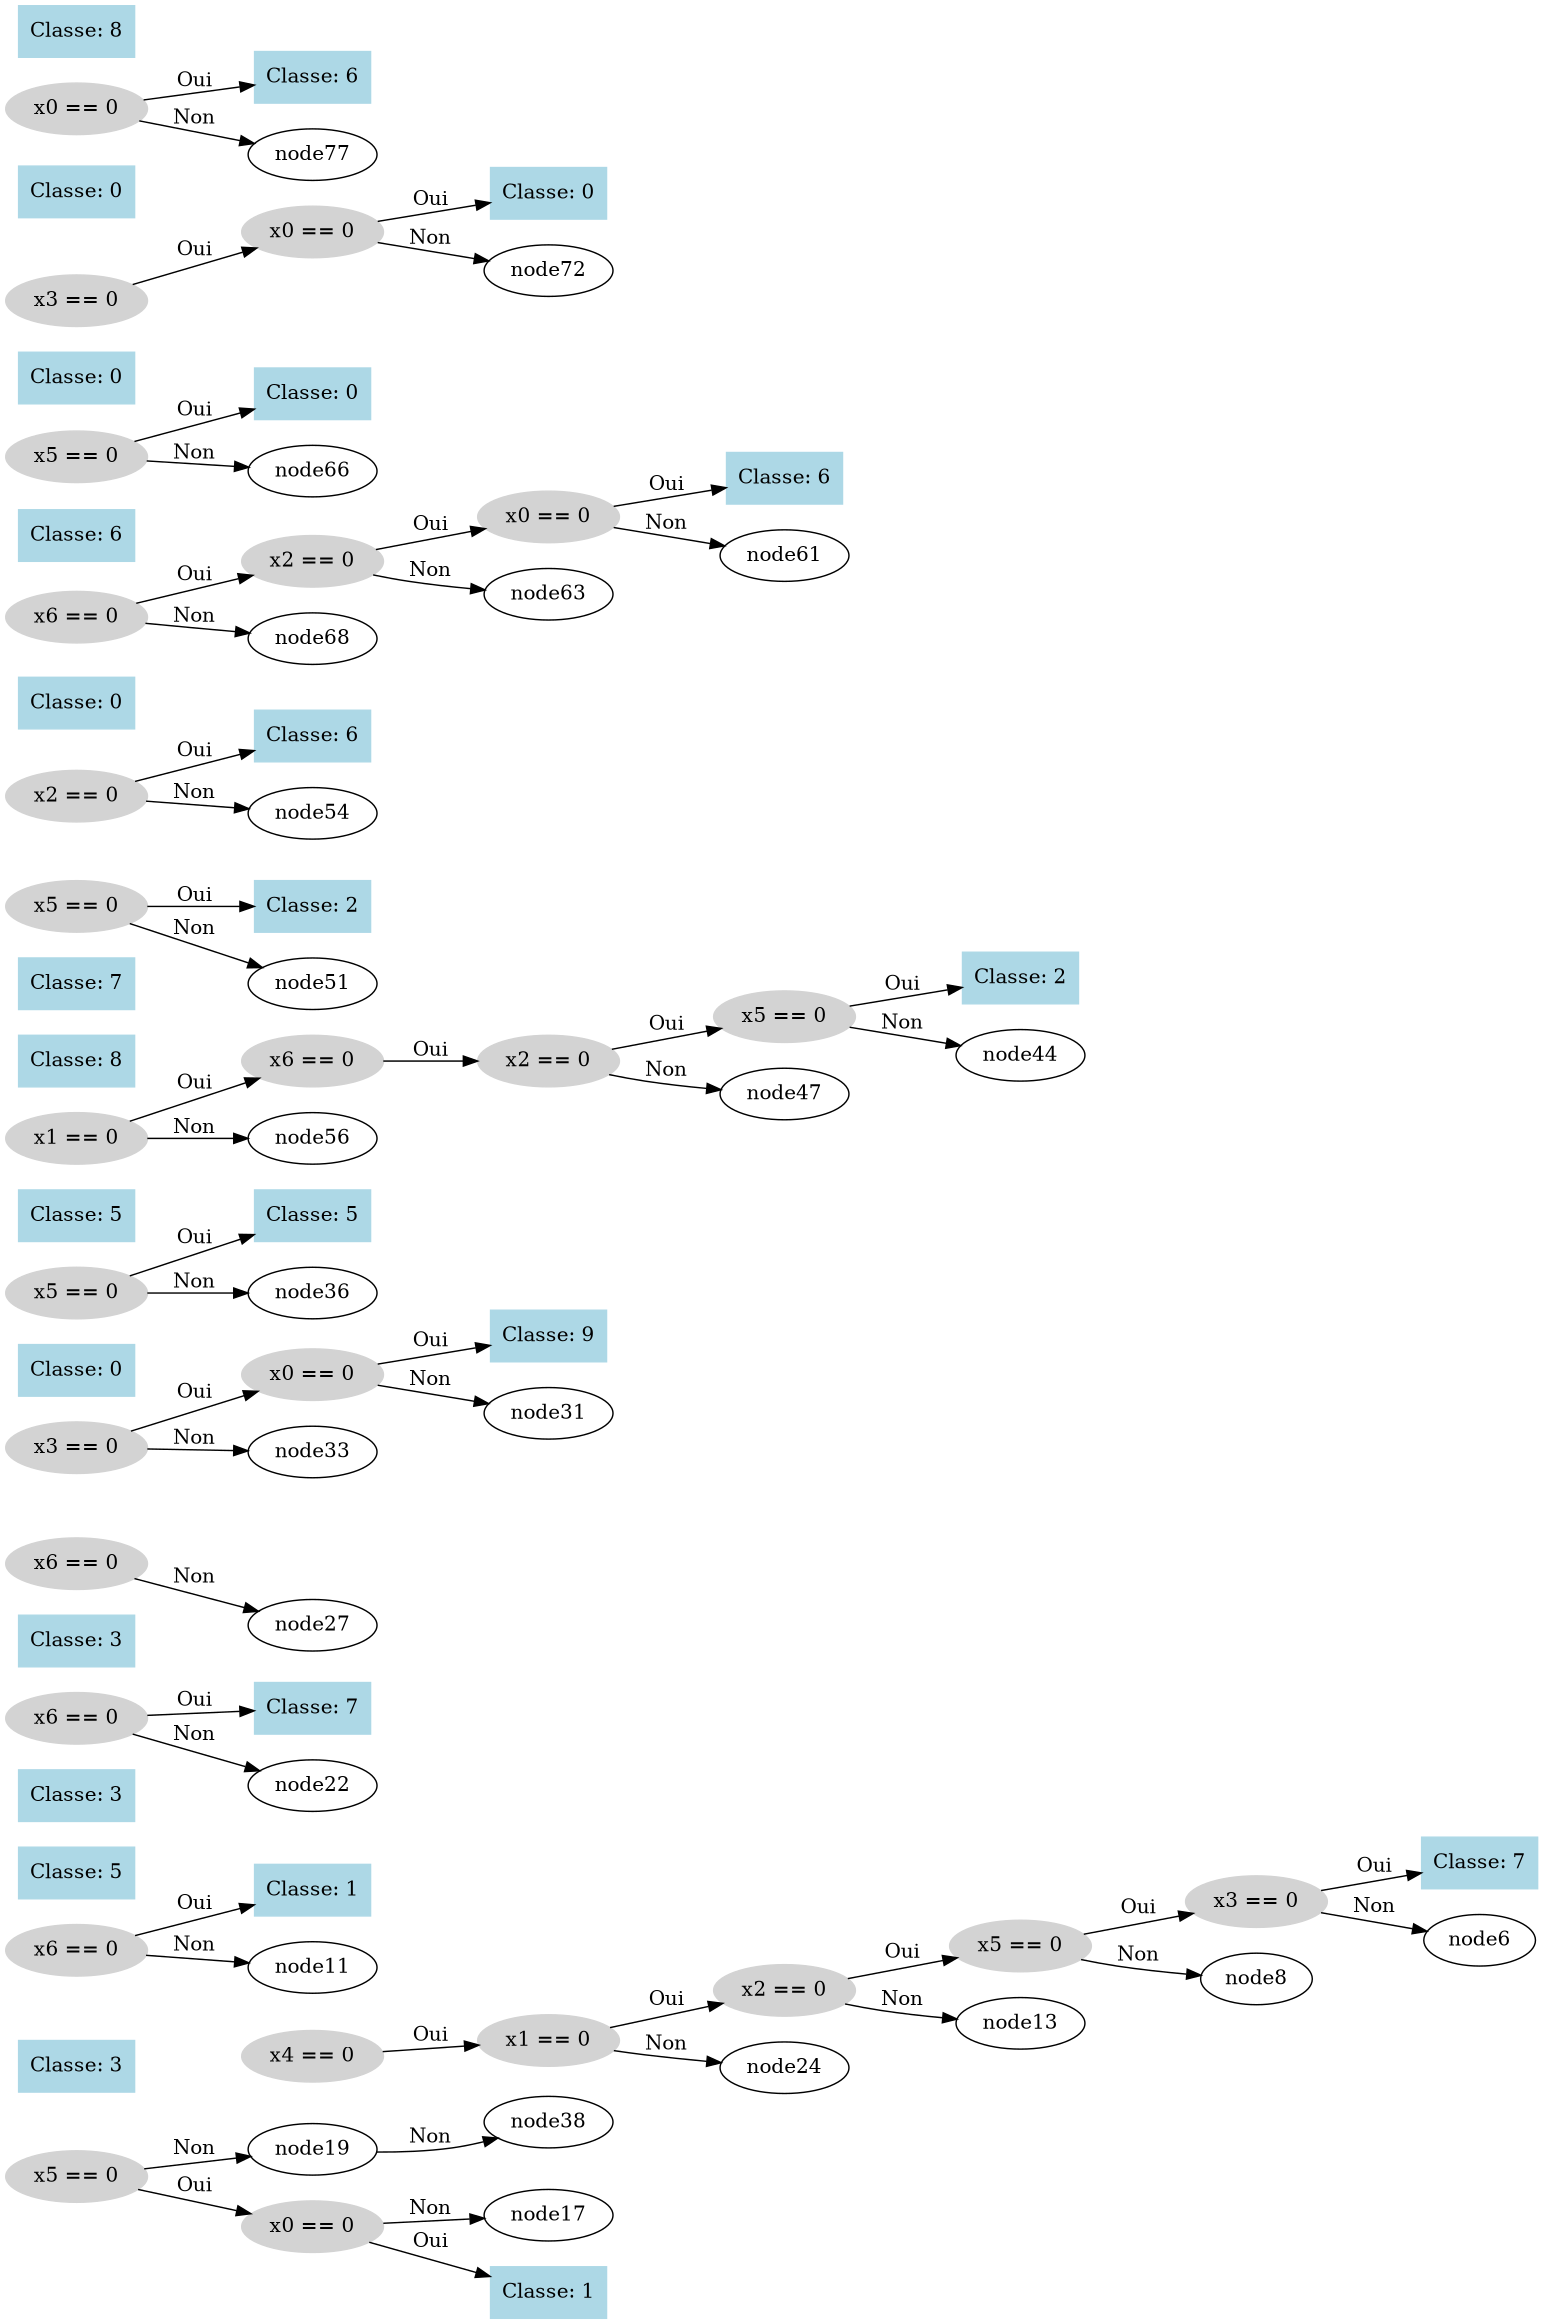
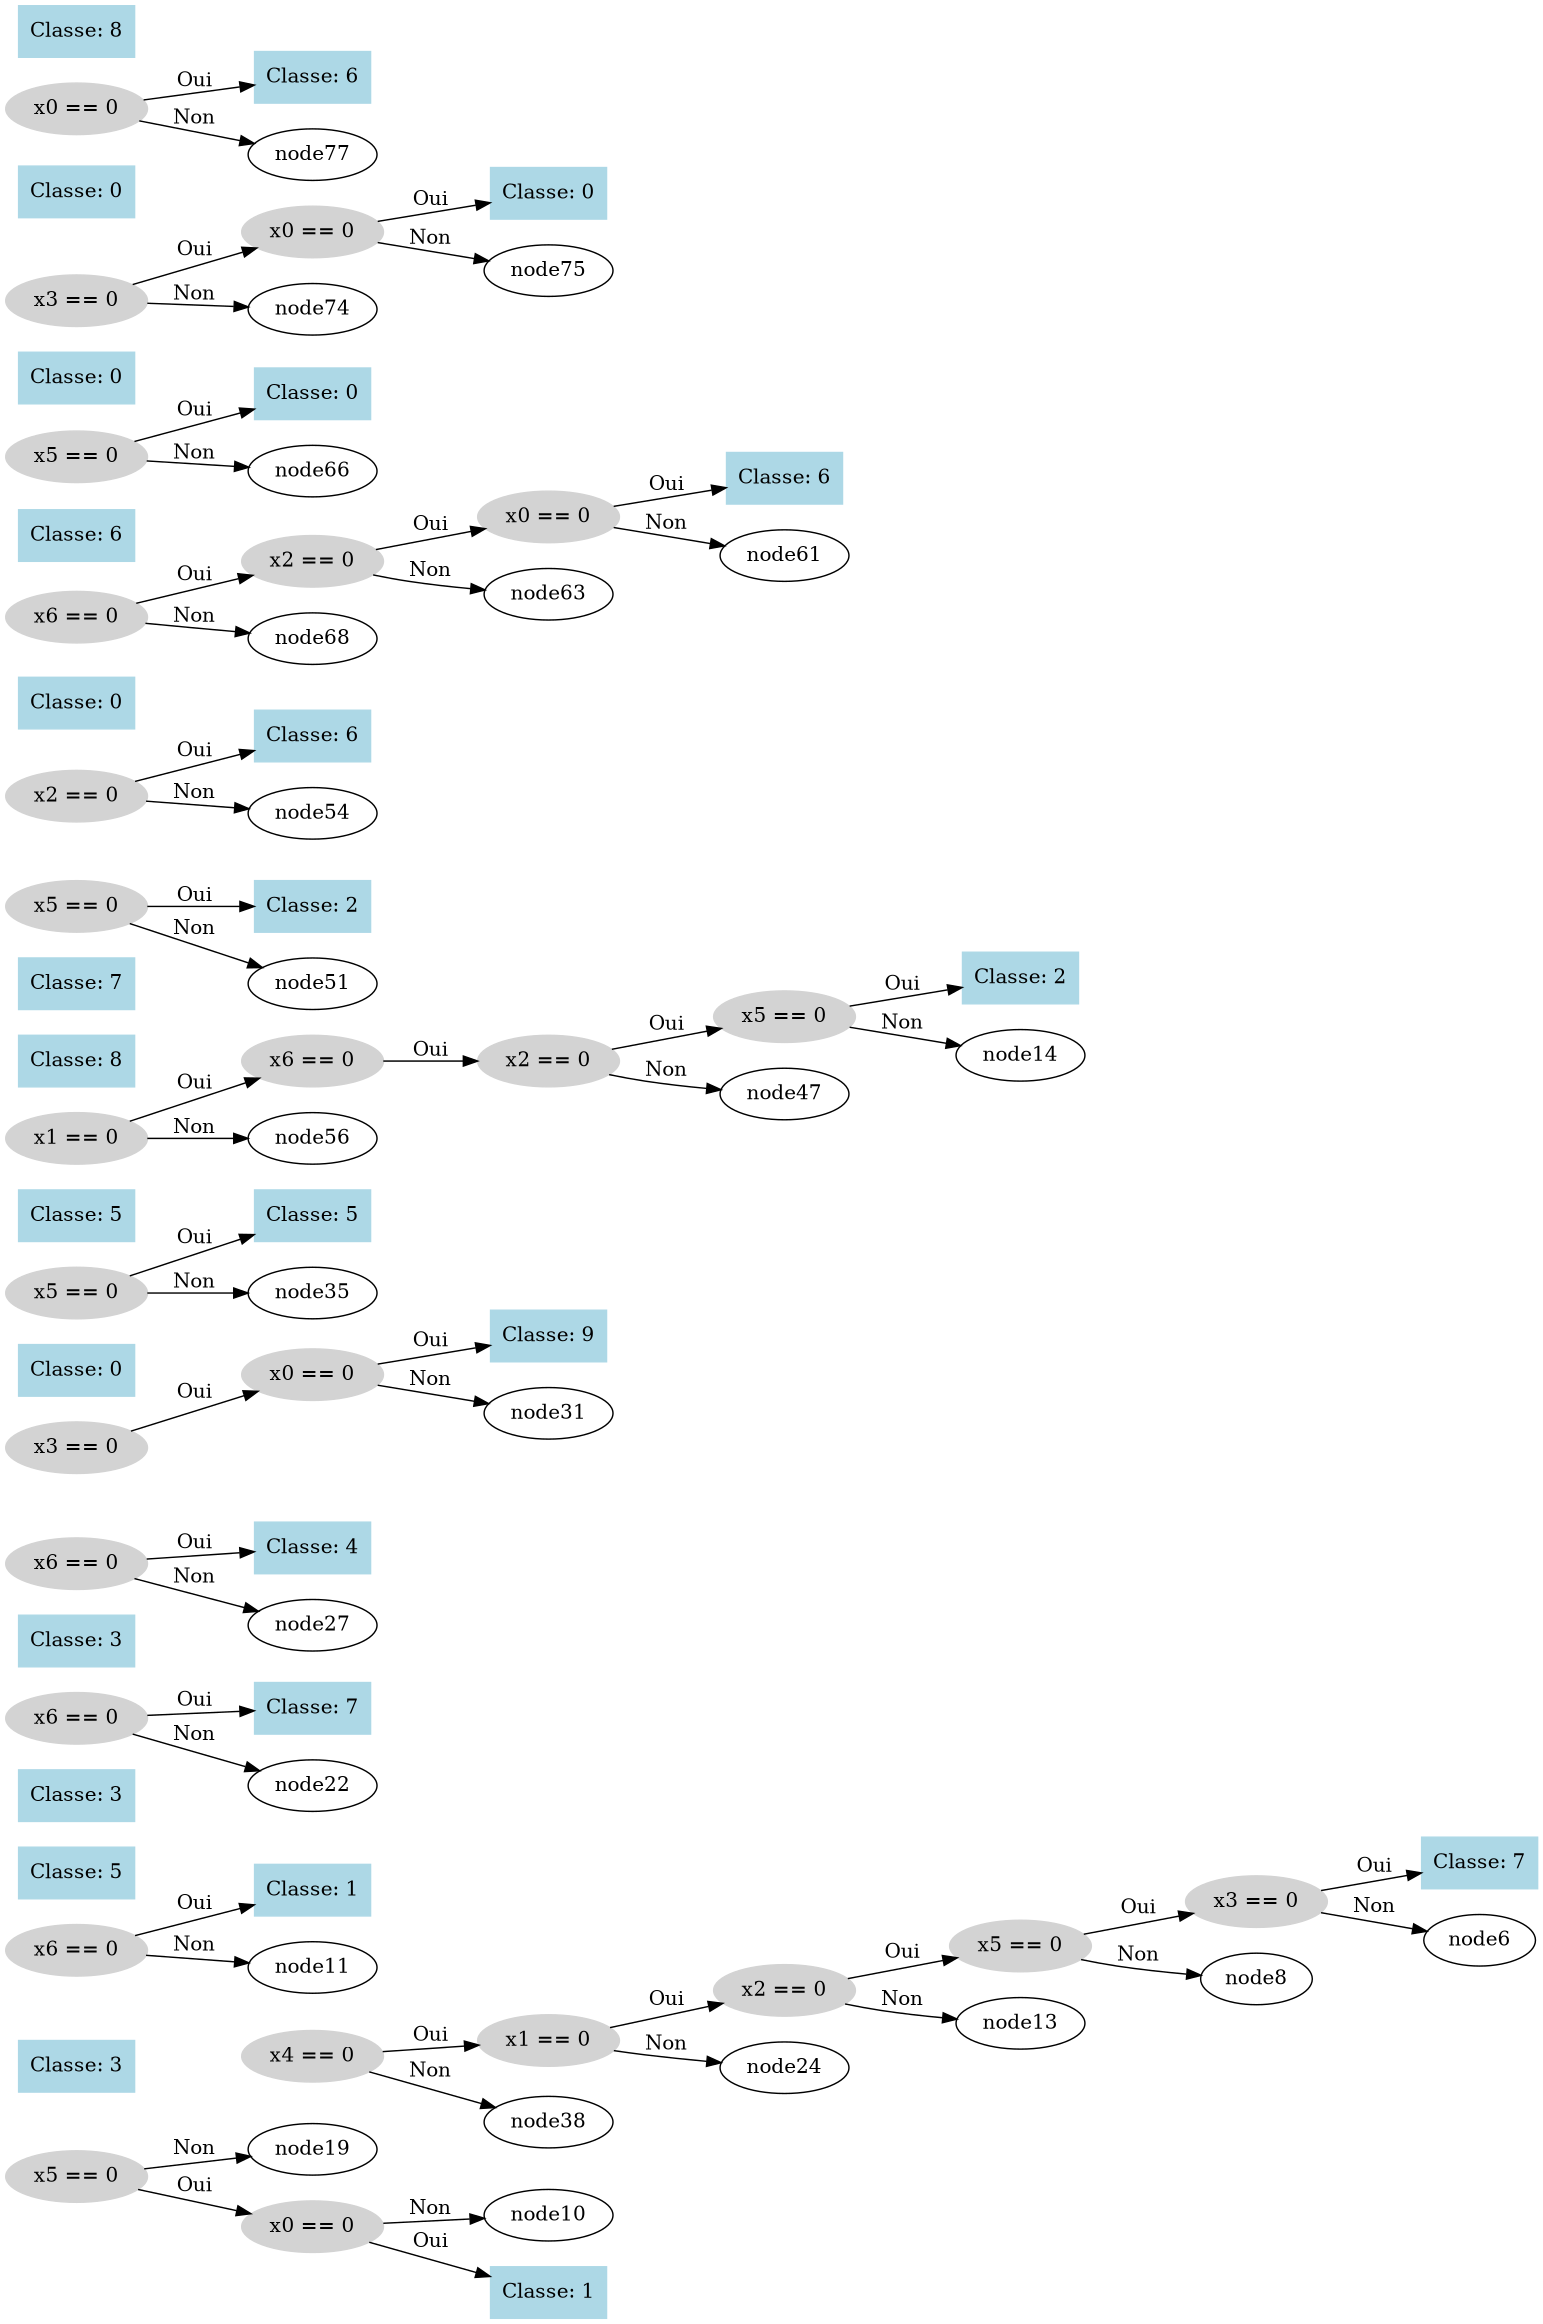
node "node72": label "node72" -> "node75"
node "node74": added
node "node44": label "node44" -> "node14"
node "node36": label "node36" -> "node35"
node "node33": removed
node "Classe: 4": added
edge "node19" -> "node38": now "x4 == 0" -> "node38"
node "node17": label "node17" -> "node10"
